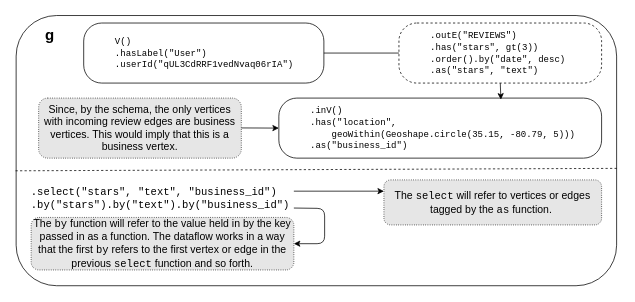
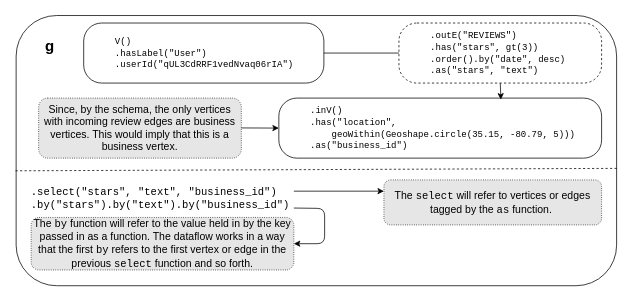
node "g": moved (50, 34) -> (50, 45)
